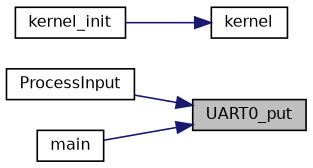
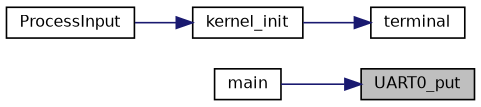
node "kernel": label "kernel" -> "terminal"
edge "ProcessInput" -> "UART0_put": now "ProcessInput" -> "kernel_init"
